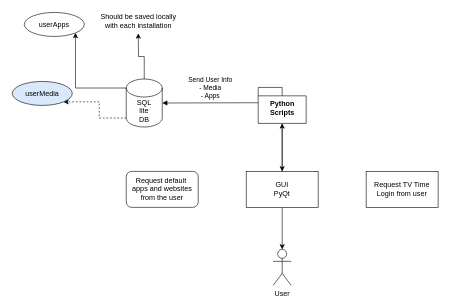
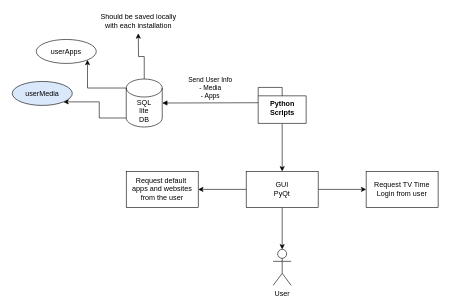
node "userApps": moved (54, 24) -> (66, 51)
edge "SQL lite DB" -> "userMedia": style dashed -> solid
edge "GUI PyQt" -> "Python Scripts": now "GUI PyQt" -> "Request default apps and websites from the user"
node "Request default apps and websites from the user": shape rounded rectangle -> rectangle
edge "GUI PyQt" -> "Request TV Time Login from user": added
